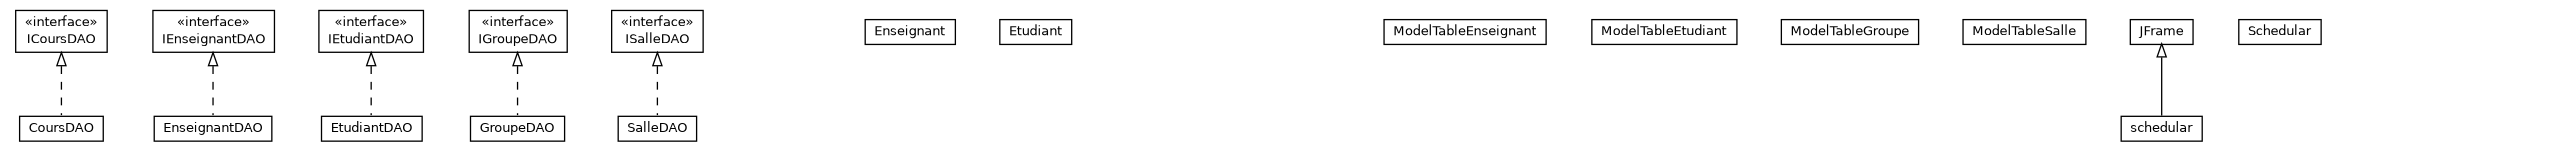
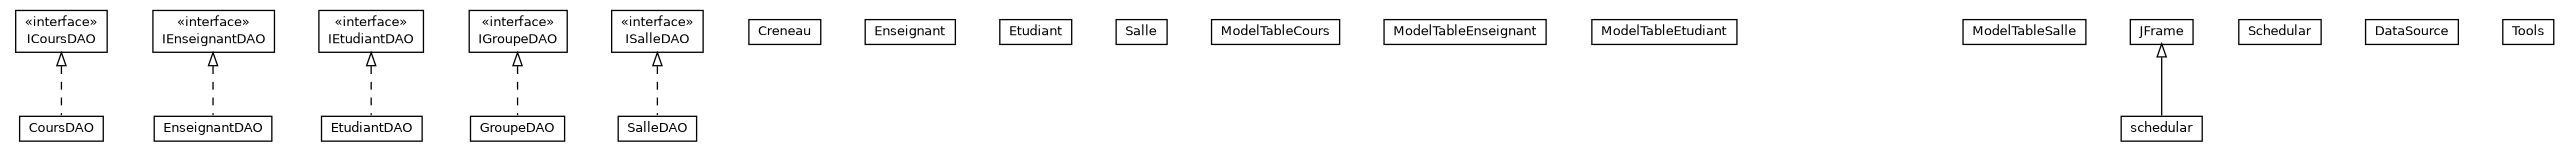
node "Creneau": added
node "Salle": added
node "ModelTableCours": added
node "ModelTableGroupe": removed
node "DataSource": added
node "Tools": added
